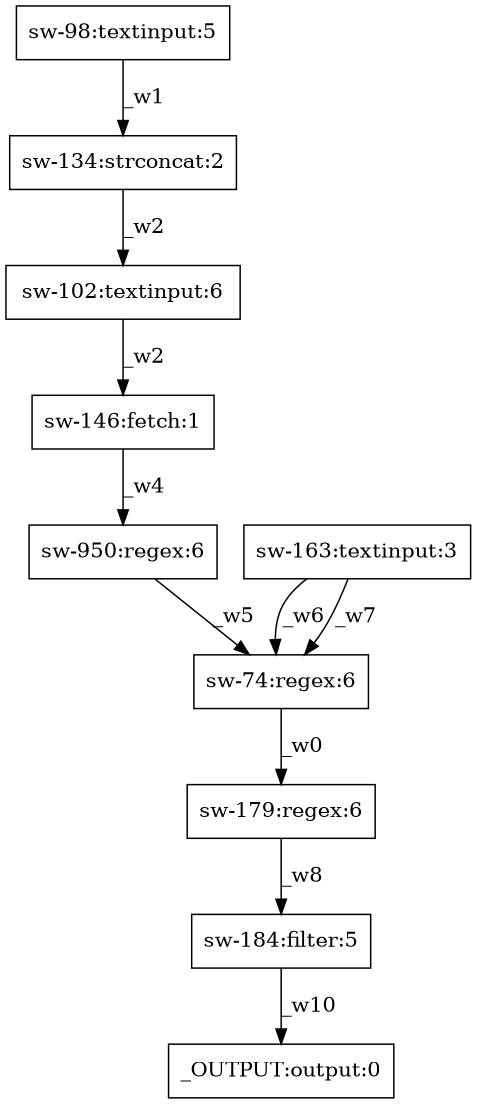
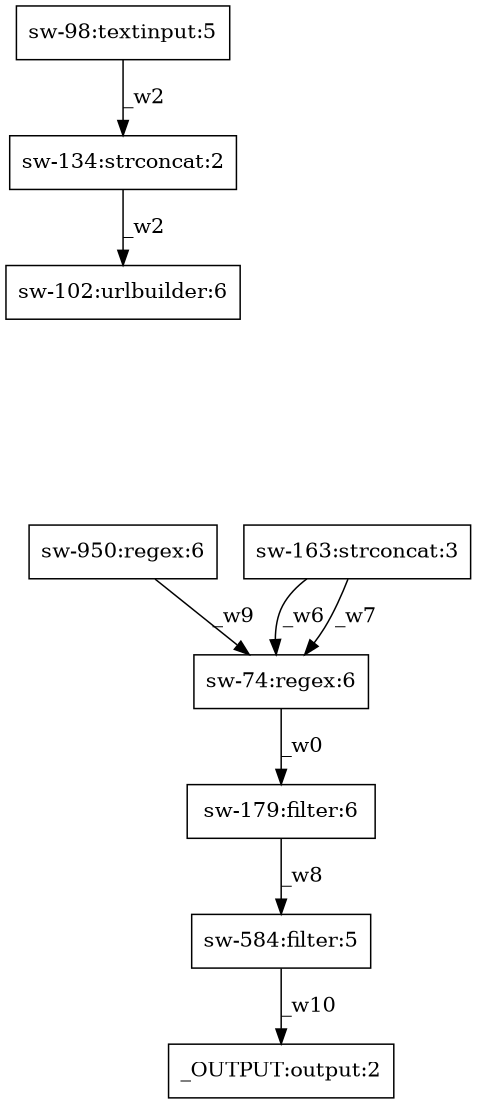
edge "sw-98:textinput:5" -> "sw-134:strconcat:2": label "_w1" -> "_w2"
node "sw-102:textinput:6": label "sw-102:textinput:6" -> "sw-102:urlbuilder:6"
node "sw-146:fetch:1": removed
node "sw-163:textinput:3": label "sw-163:textinput:3" -> "sw-163:strconcat:3"
edge "sw-950:regex:6" -> "sw-74:regex:6": label "_w5" -> "_w9"
node "sw-179:regex:6": label "sw-179:regex:6" -> "sw-179:filter:6"
node "sw-184:filter:5": label "sw-184:filter:5" -> "sw-584:filter:5"
node "_OUTPUT:output:0": label "_OUTPUT:output:0" -> "_OUTPUT:output:2"
